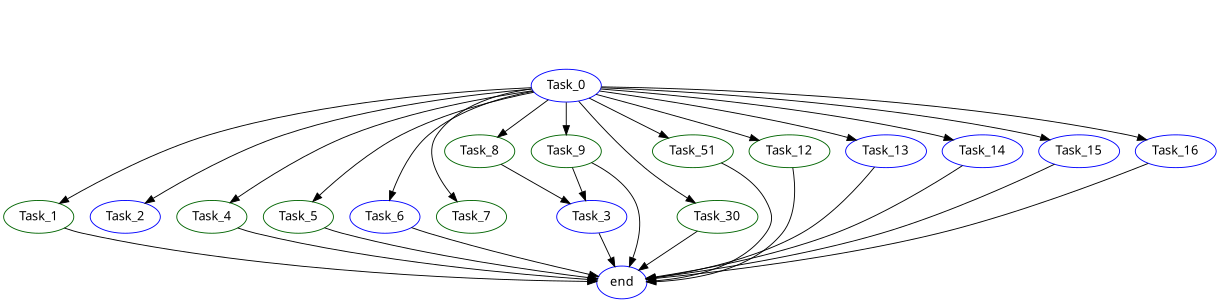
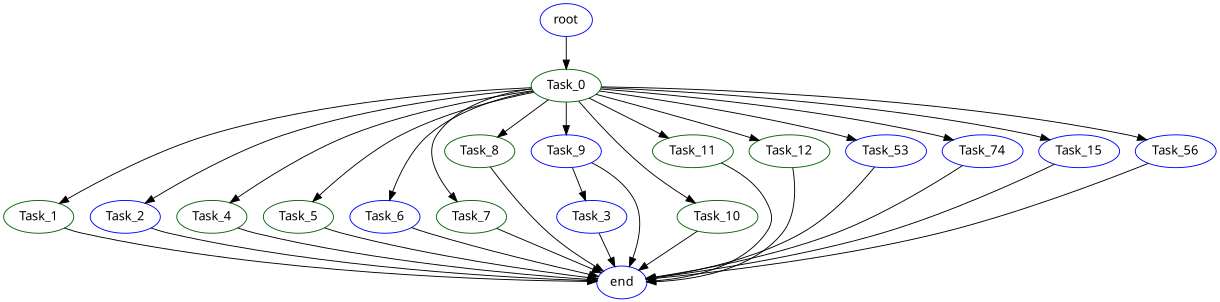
node "root": added
node "Task_0": color blue -> darkgreen
node "Task_9": color darkgreen -> blue
node "Task_51": label "Task_51" -> "Task_11"
node "Task_13": label "Task_13" -> "Task_53"
node "Task_14": label "Task_14" -> "Task_74"
node "Task_16": label "Task_16" -> "Task_56"
edge "Task_8" -> "Task_3": now "Task_8" -> "end"
node "Task_30": label "Task_30" -> "Task_10"
edge "Task_7" -> "end": added
edge "Task_2" -> "end": added
